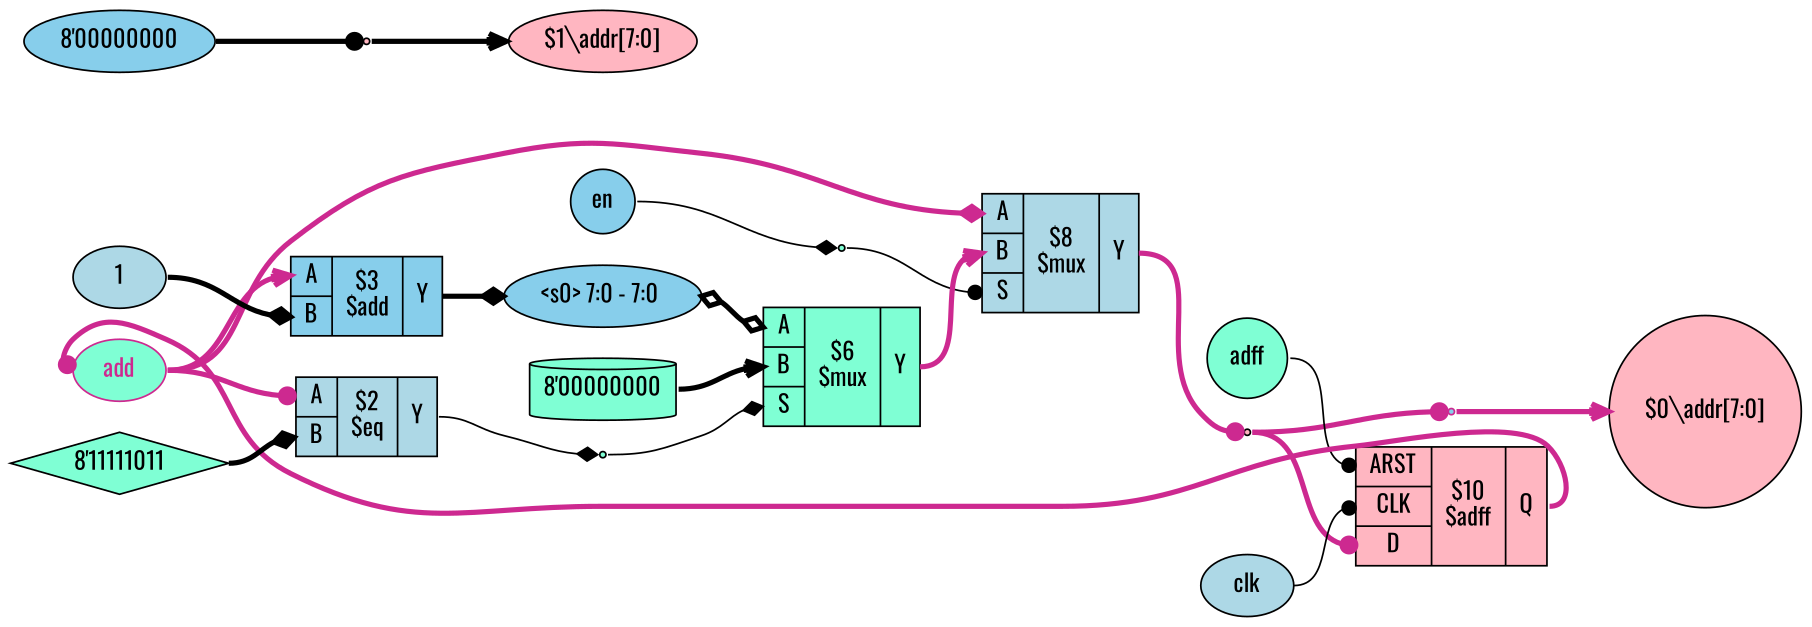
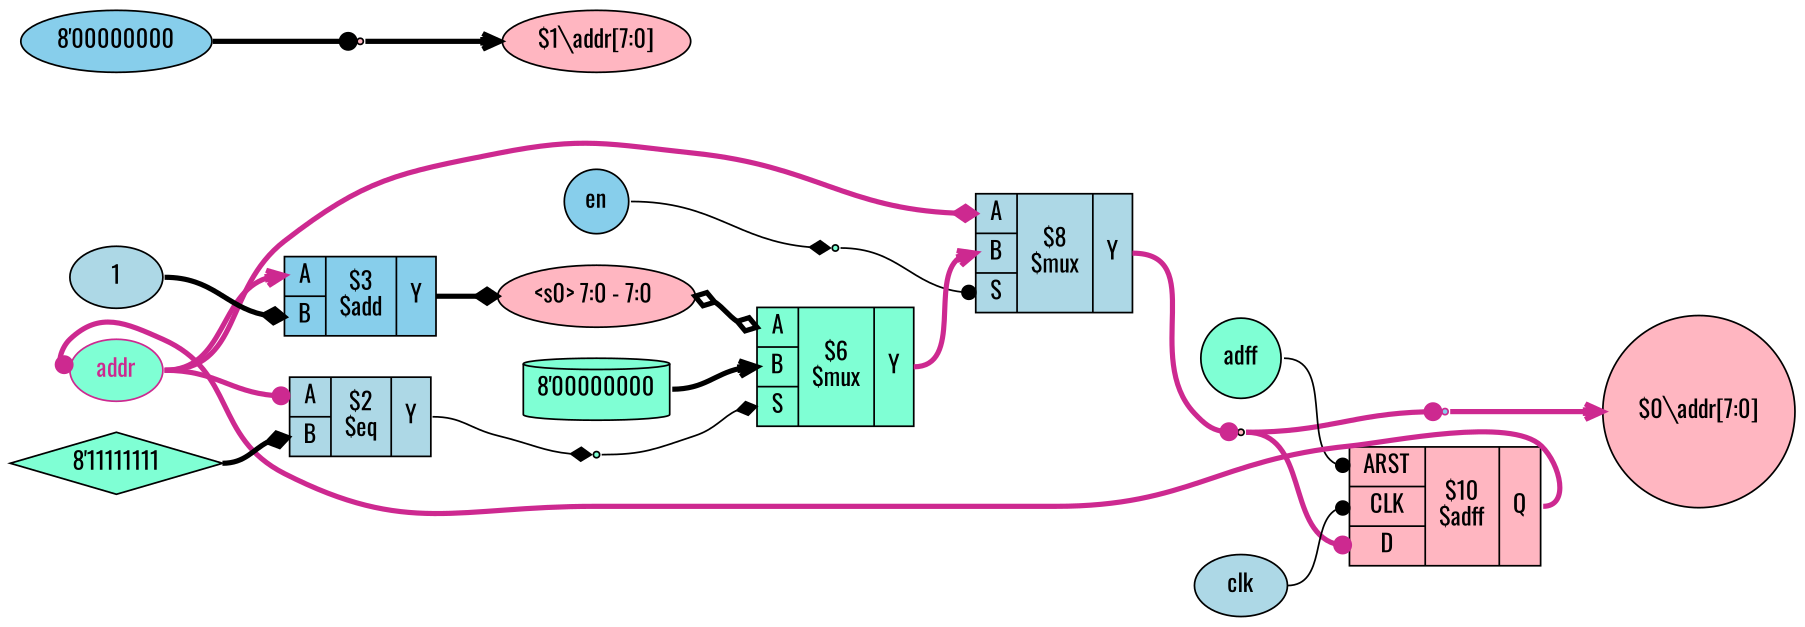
node "<s0> 7:0 - 7:0": fillcolor skyblue -> lightpink
node "add": label "add" -> "addr"
node "8'11111011": label "8'11111011" -> "8'11111111"
